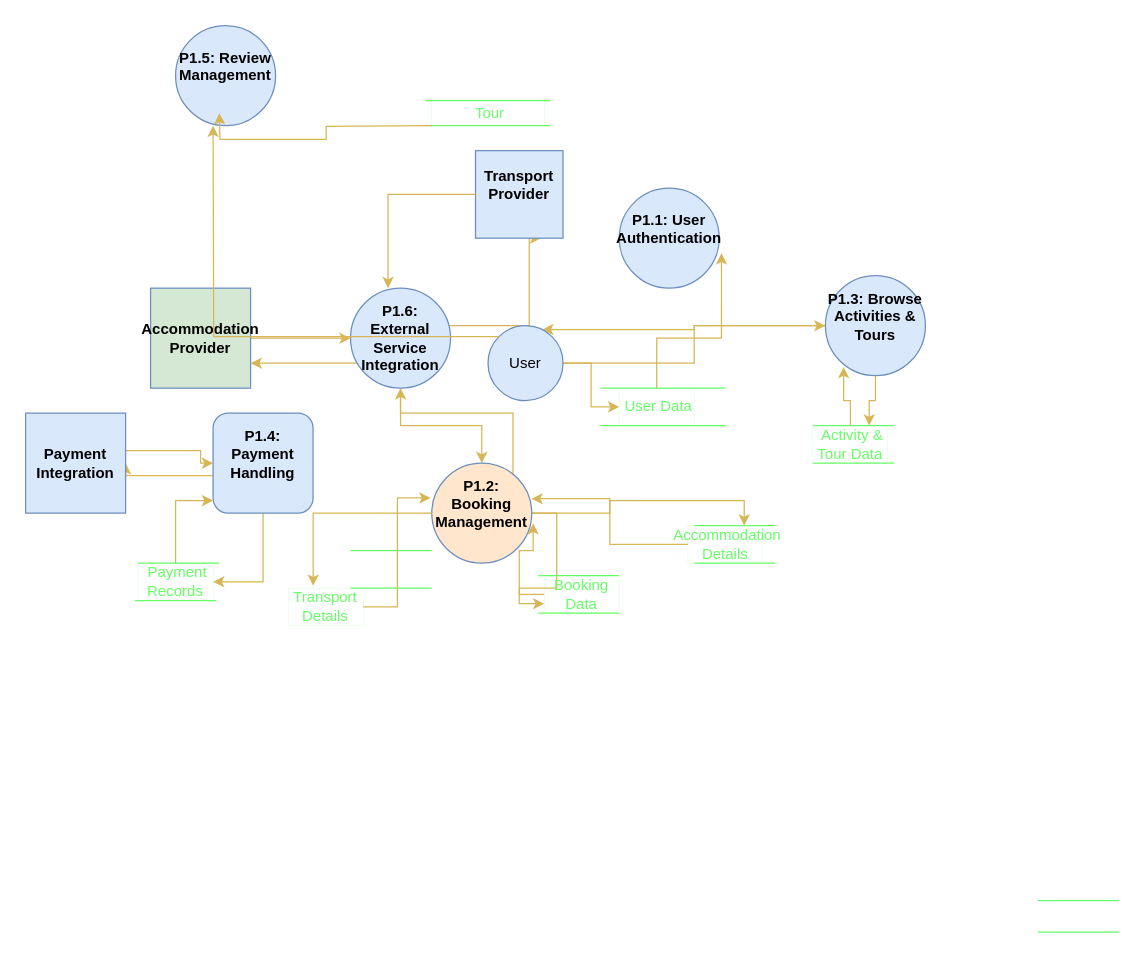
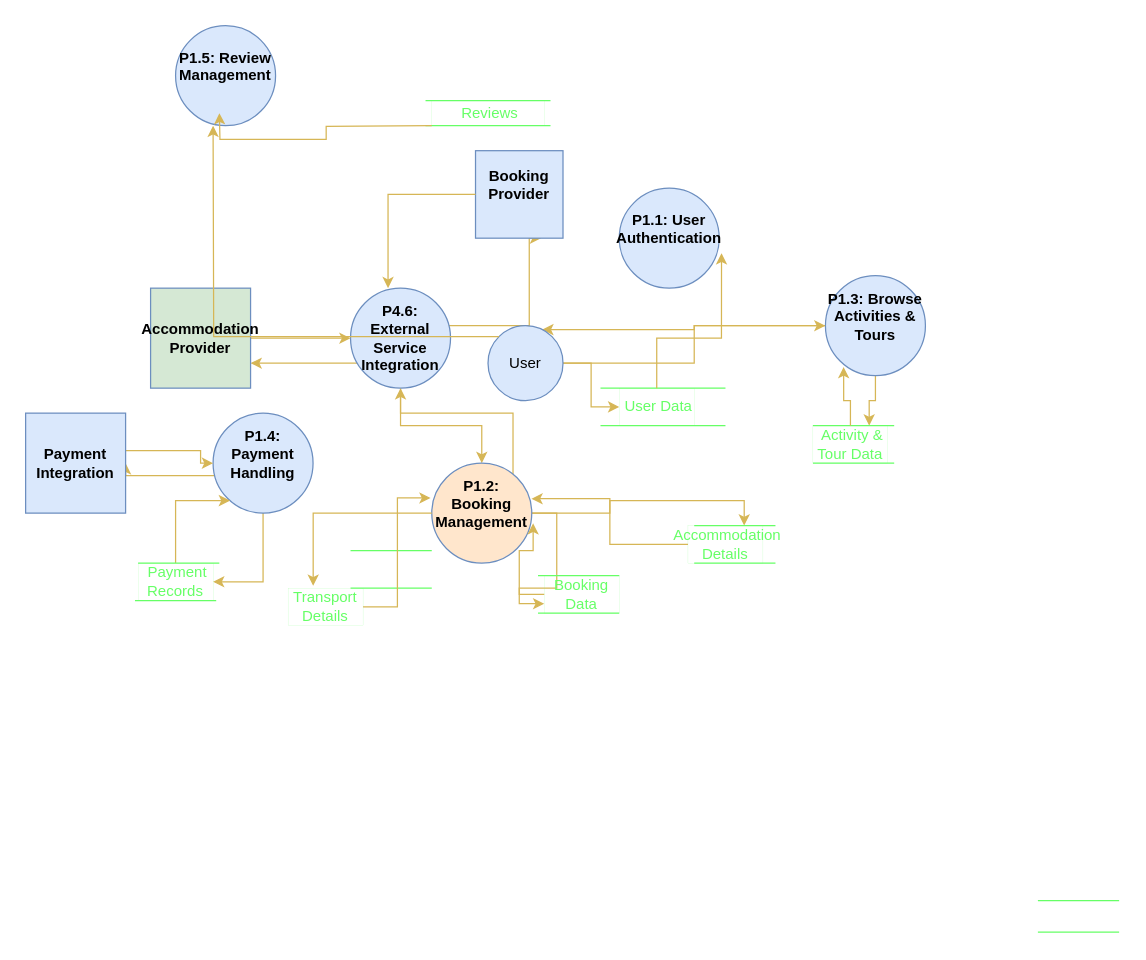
node "Tour": label "Tour" -> "Reviews"
node "Transport Provider": label "Transport Provider" -> "Booking Provider"
node "P1.6: External Service Integration": label "P1.6: External Service Integration" -> "P4.6: External Service Integration"
node "P1.4: Payment Handling": shape rounded rectangle -> ellipse
